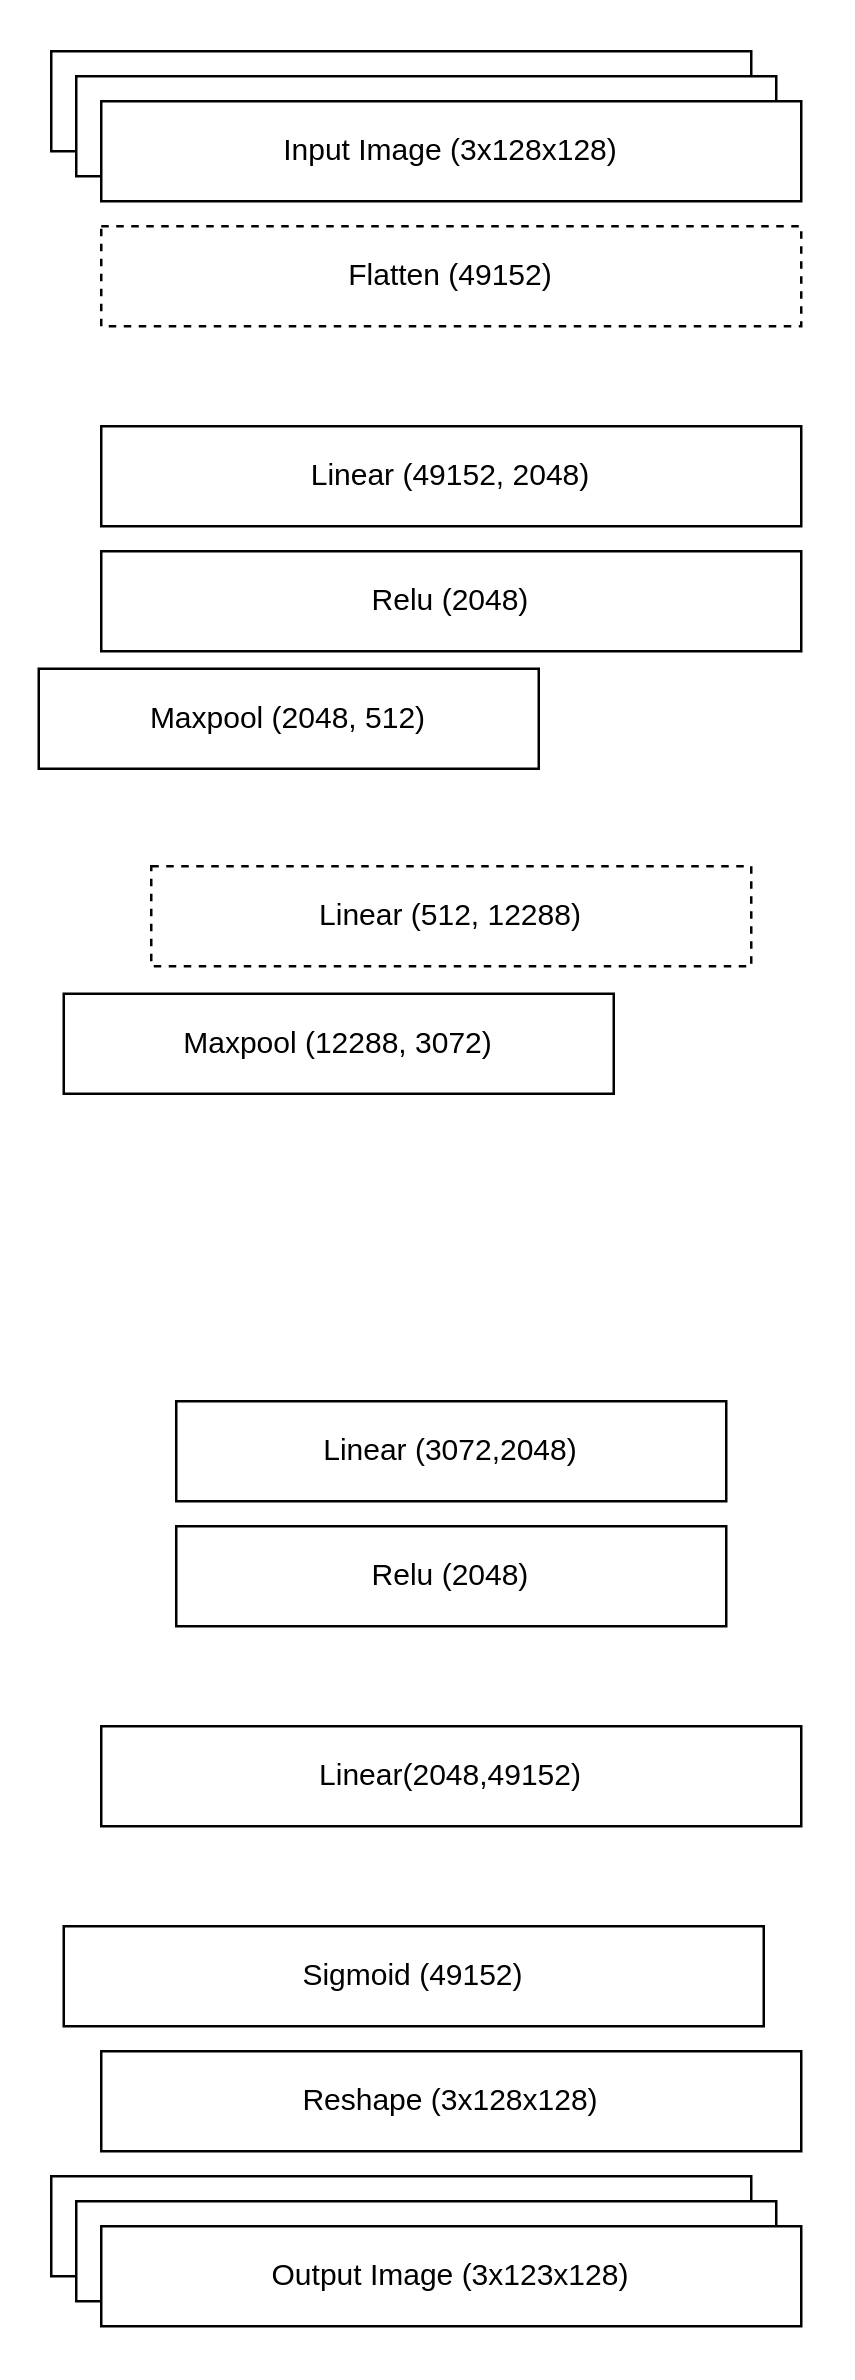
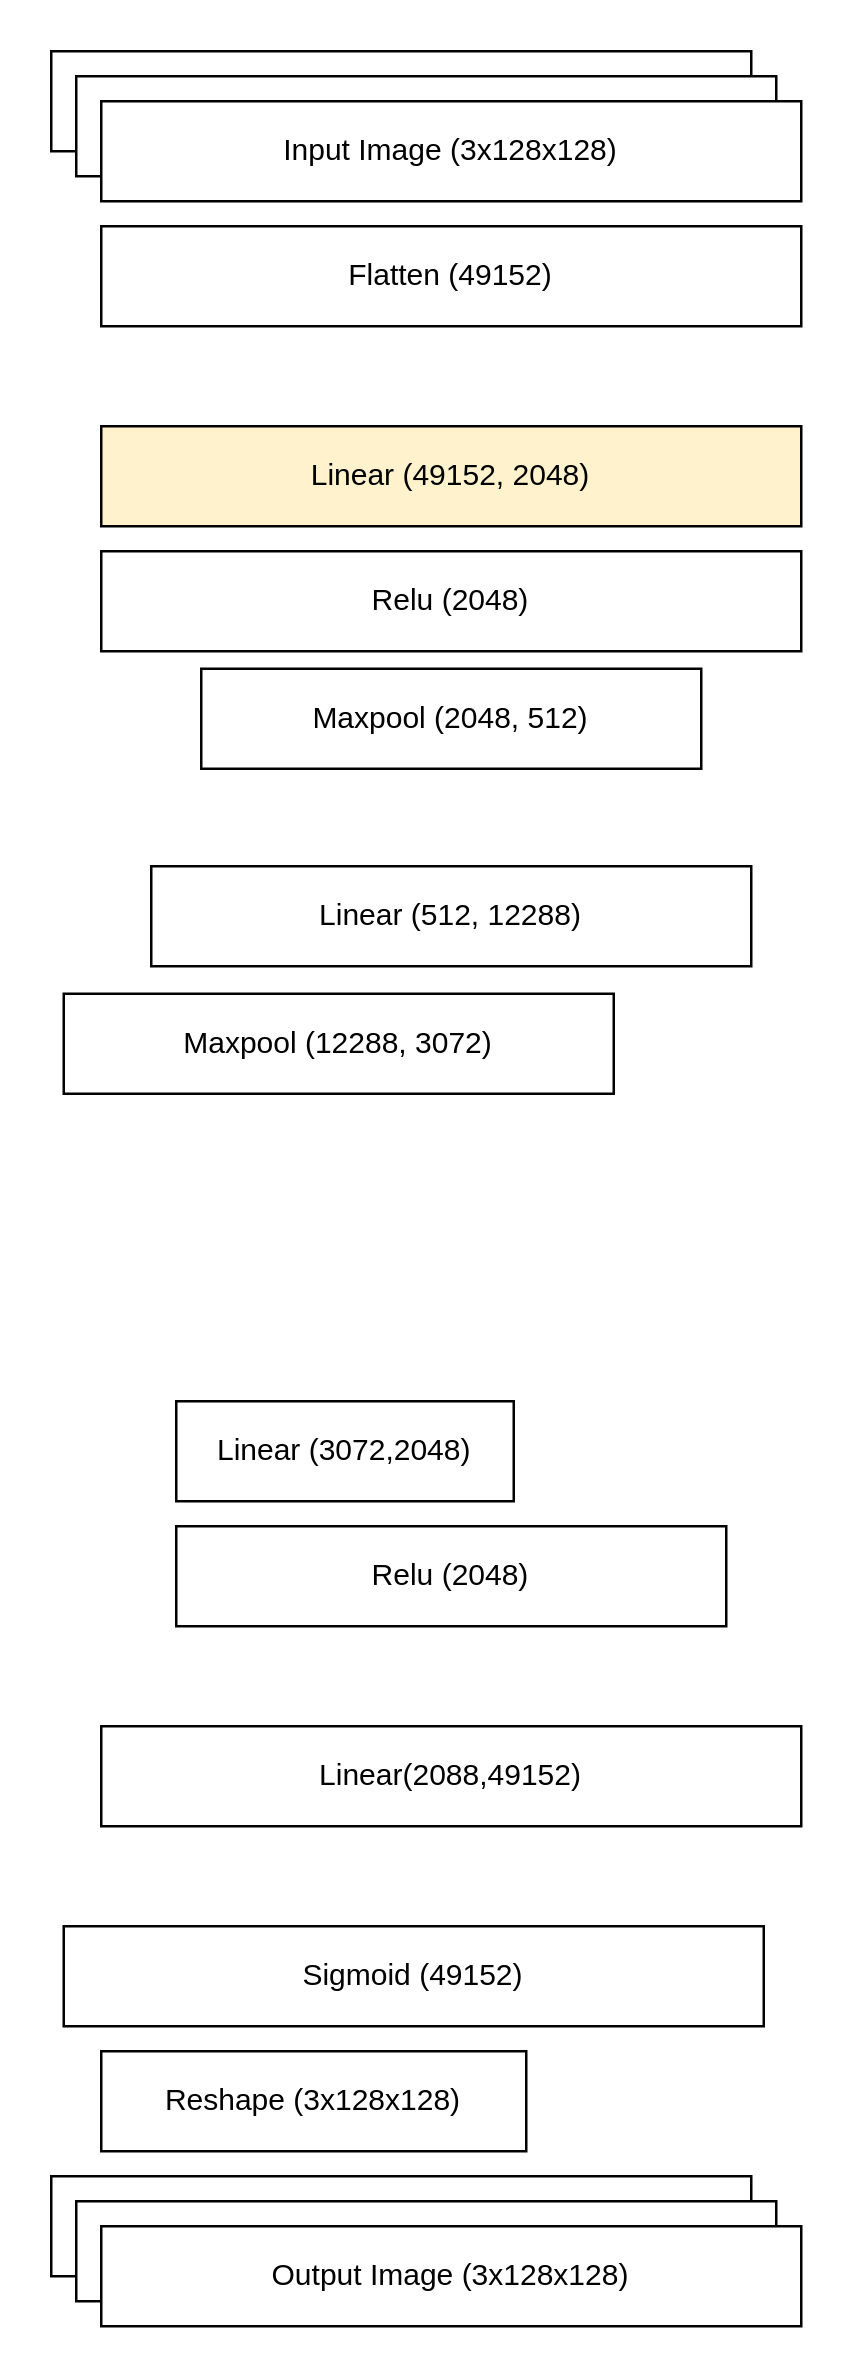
node "Flatten (49152)": style dashed -> solid
node "Linear (49152, 2048)": fillcolor #ffffff -> #fff2cc
node "Maxpool (2048, 512)": moved (289, 719) -> (451, 719)
node "Linear (512, 12288)": style dashed -> solid
node "Linear (3072,2048)": size 550x100 -> 338x100
node "Linear(2048,49152)": label "Linear(2048,49152)" -> "Linear(2088,49152)"
node "Reshape (3x128x128)": size 700x100 -> 425x100
node "Output Image (3x123x128)": label "Output Image (3x123x128)" -> "Output Image (3x128x128)"
